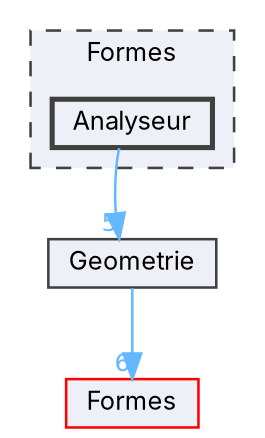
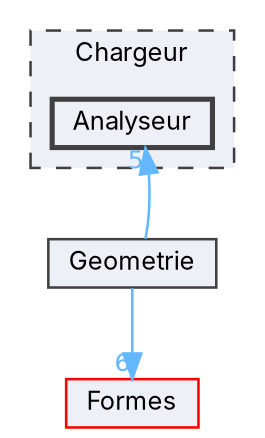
cluster "Formes": label "Formes" -> "Chargeur"
edge "Analyseur" -> "Geometrie": reversed
